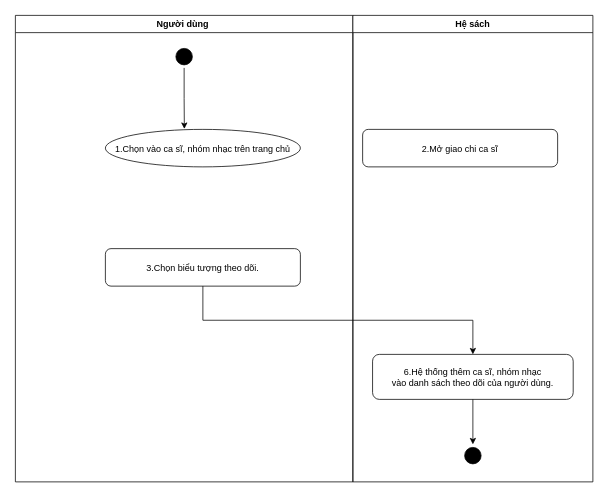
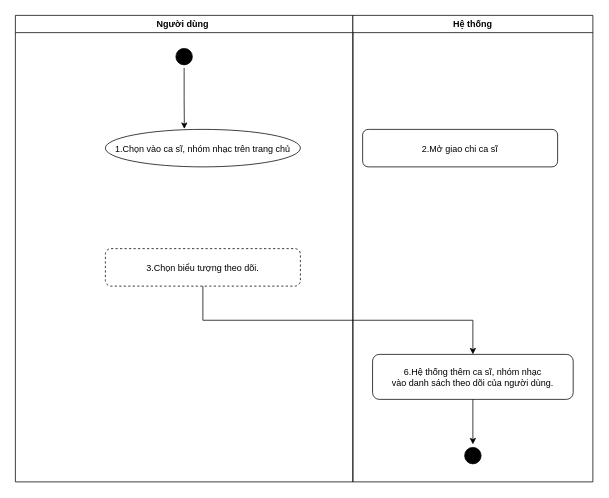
node "Hệ sách": label "Hệ sách" -> "Hệ thống"
node "3.Chọn biểu tượng theo dõi.": style solid -> dashed
